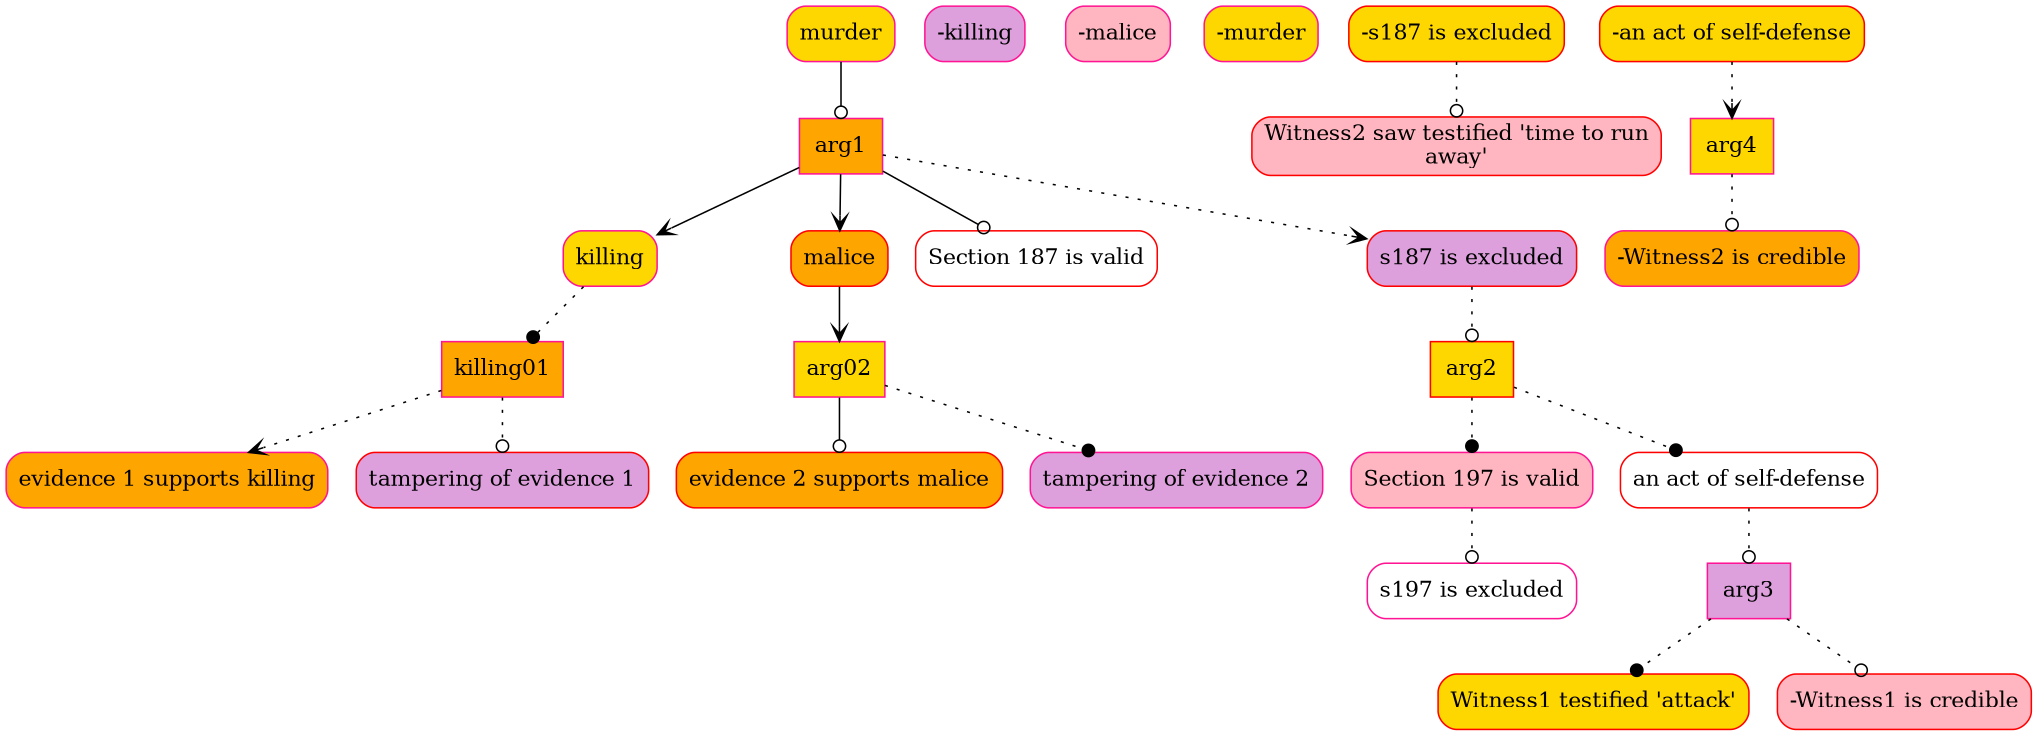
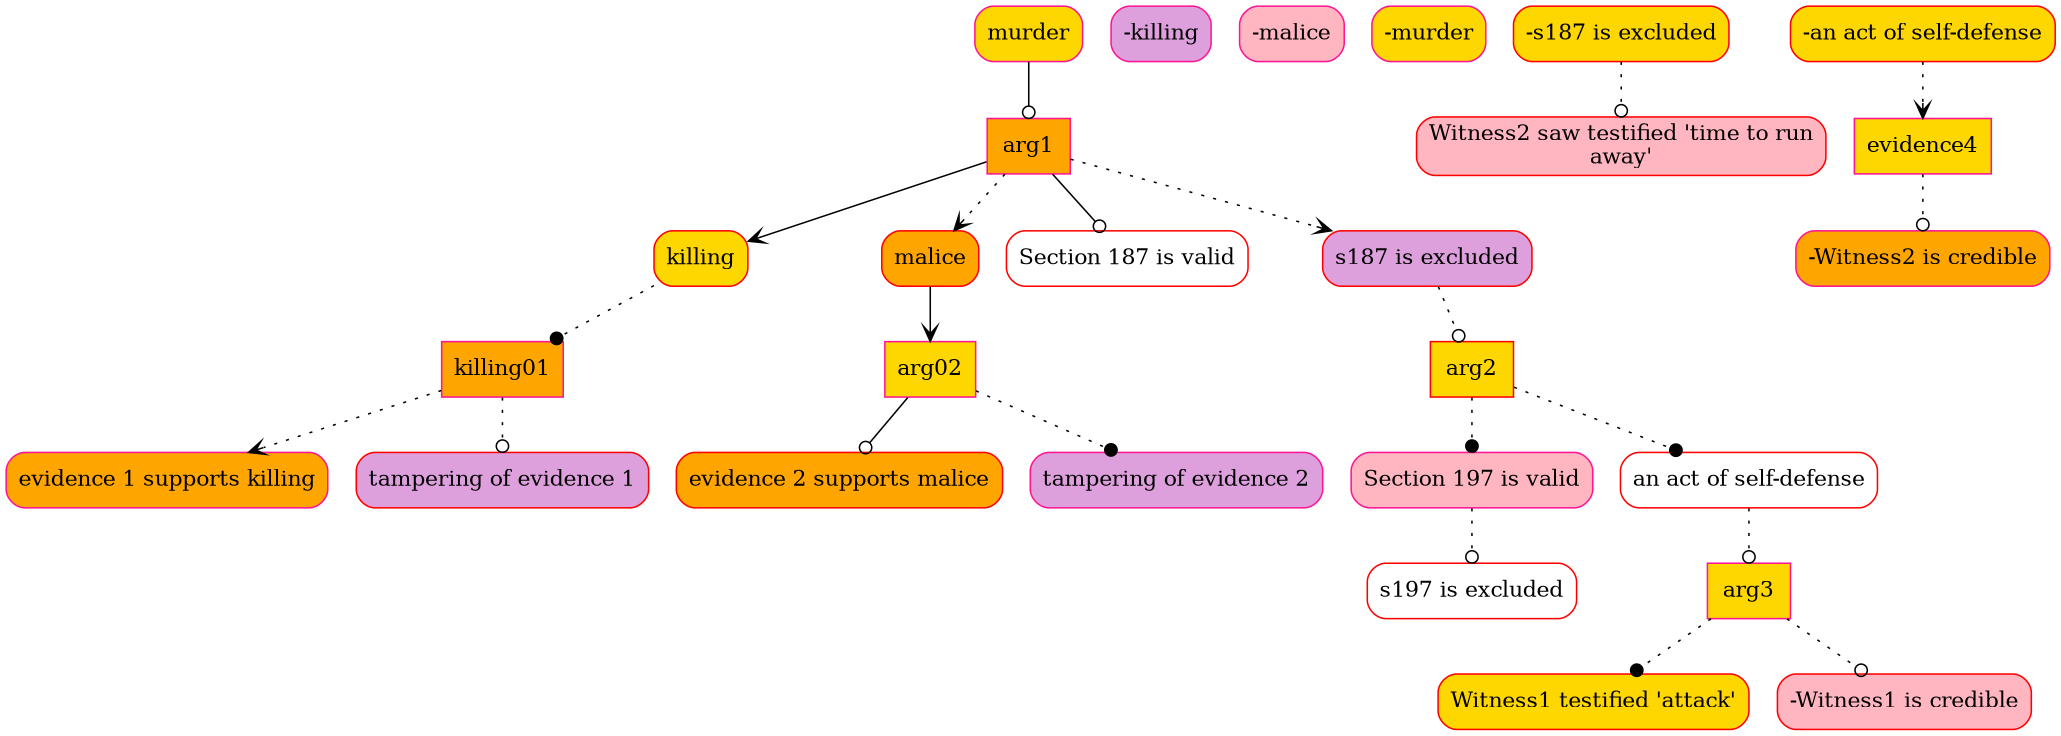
node "arg4": label "arg4" -> "evidence4"
edge "arg1" -> "malice": style solid -> dotted
node "killing": color deeppink -> red
node "s197 is excluded": color deeppink -> red
node "arg3": fillcolor plum -> gold
